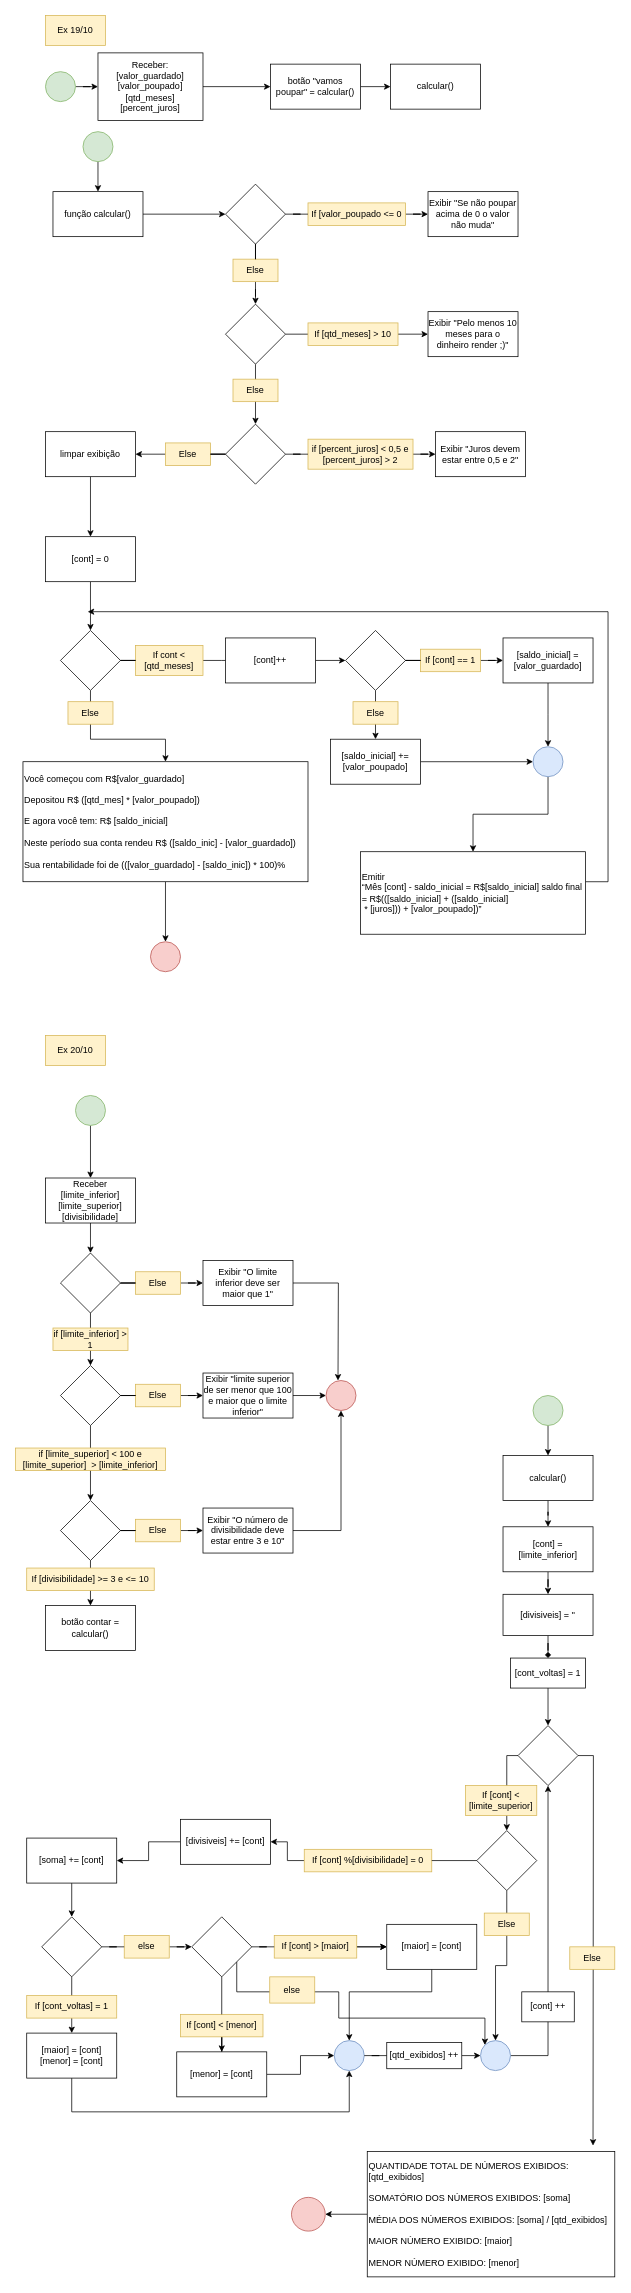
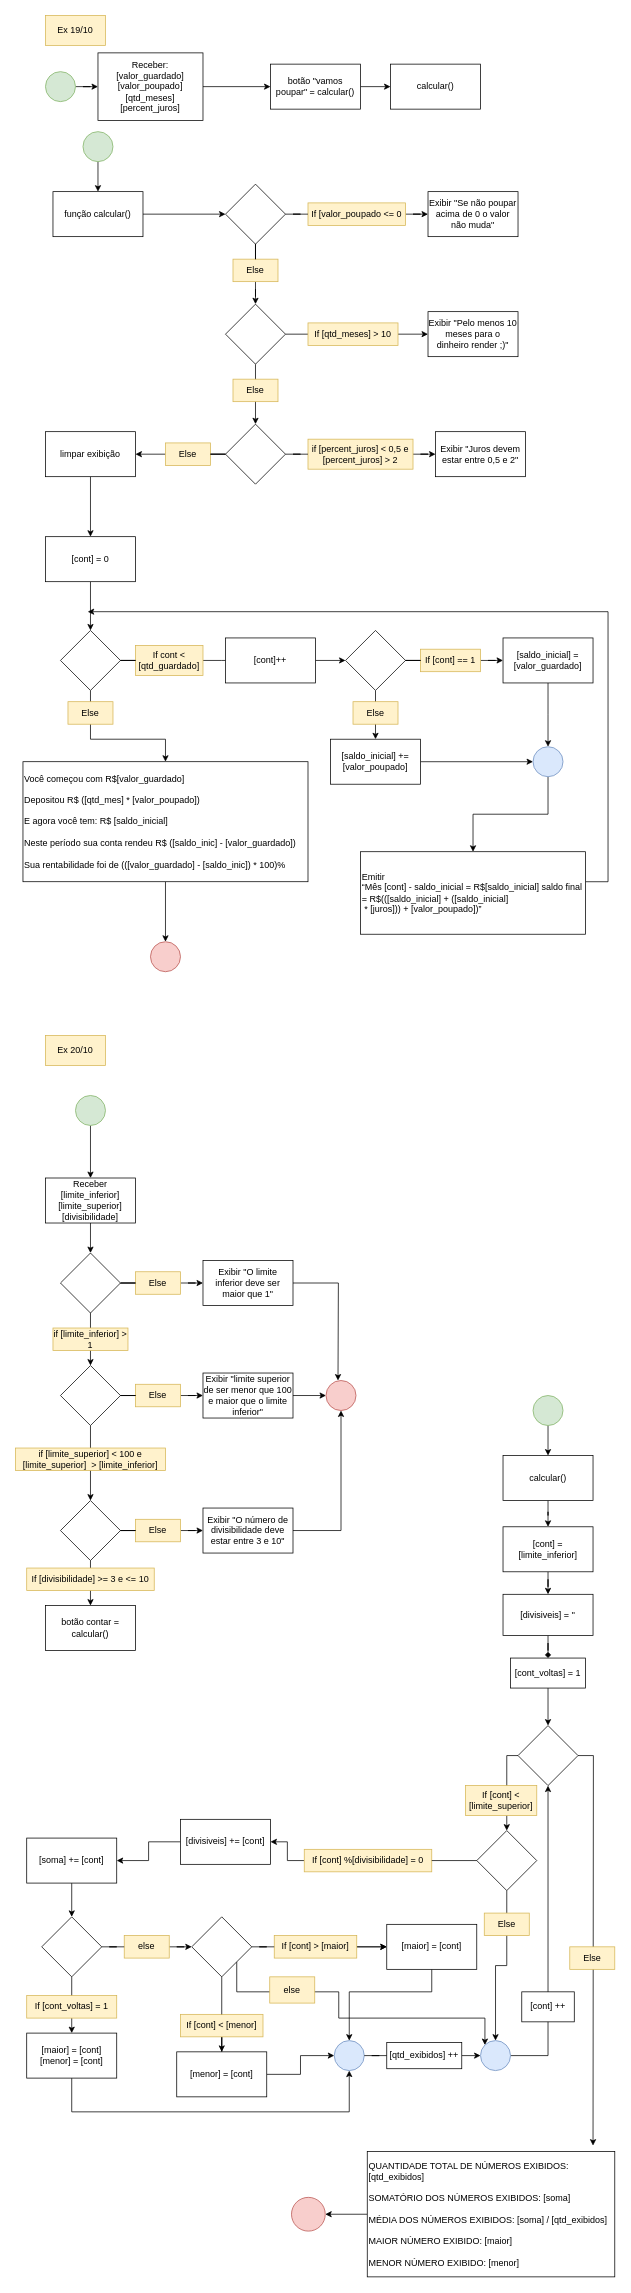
node "If cont < [qtd_meses]": label "If cont < [qtd_meses]" -> "If cont < [qtd_guardado]"
